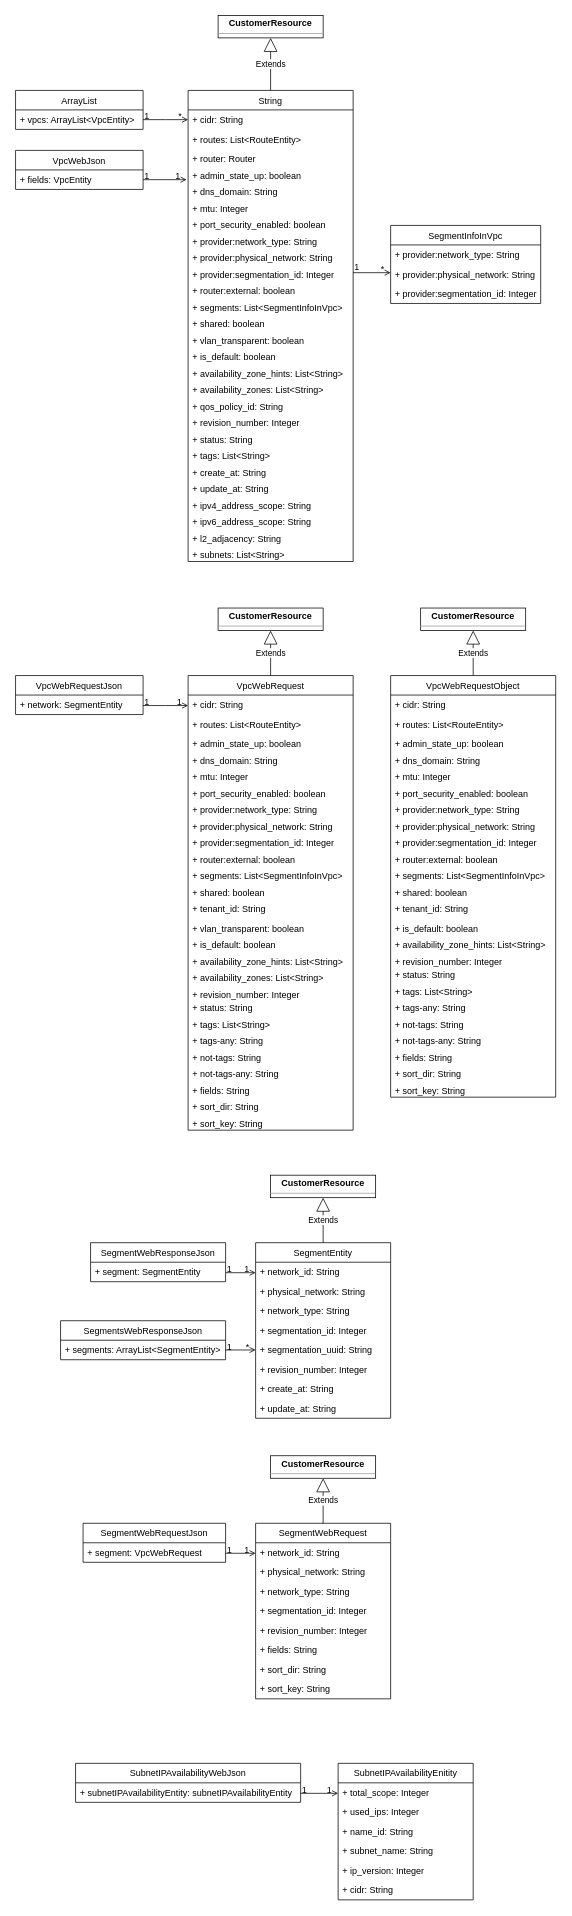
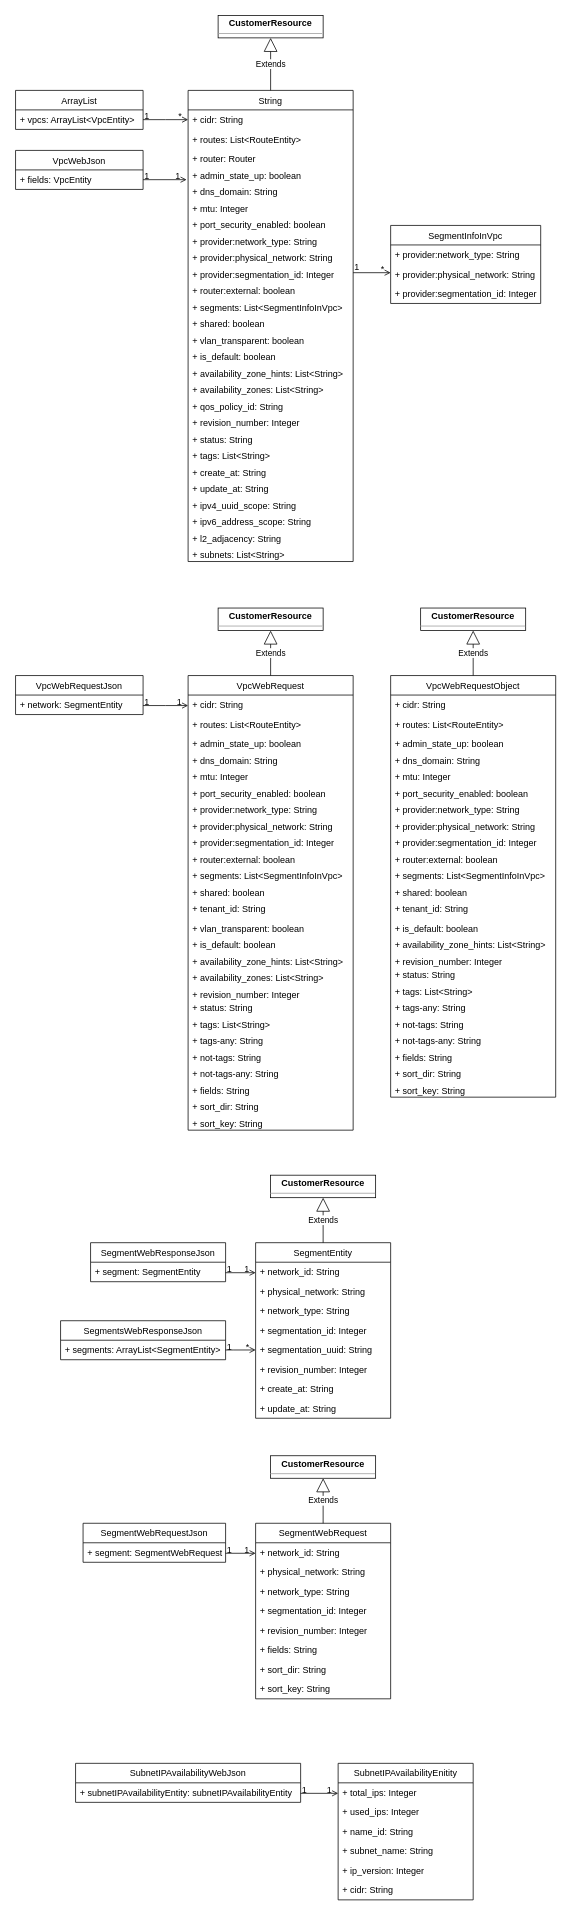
node "+ ipv4_address_scope: String": label "+ ipv4_address_scope: String" -> "+ ipv4_uuid_scope: String"
node "+ segment: VpcWebRequest": label "+ segment: VpcWebRequest" -> "+ segment: SegmentWebRequest"
node "+ total_scope: Integer": label "+ total_scope: Integer" -> "+ total_ips: Integer"
